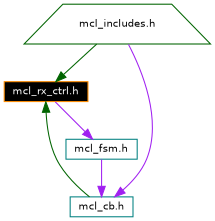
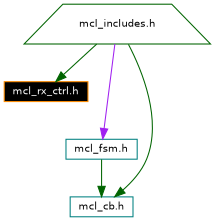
edge "mcl_rx_ctrl.h" -> "mcl_fsm.h": now "mcl_includes.h" -> "mcl_fsm.h"
edge "mcl_includes.h" -> "mcl_cb.h": color purple -> darkgreen
edge "mcl_cb.h" -> "mcl_rx_ctrl.h": removed
edge "mcl_fsm.h" -> "mcl_cb.h": color purple -> darkgreen
